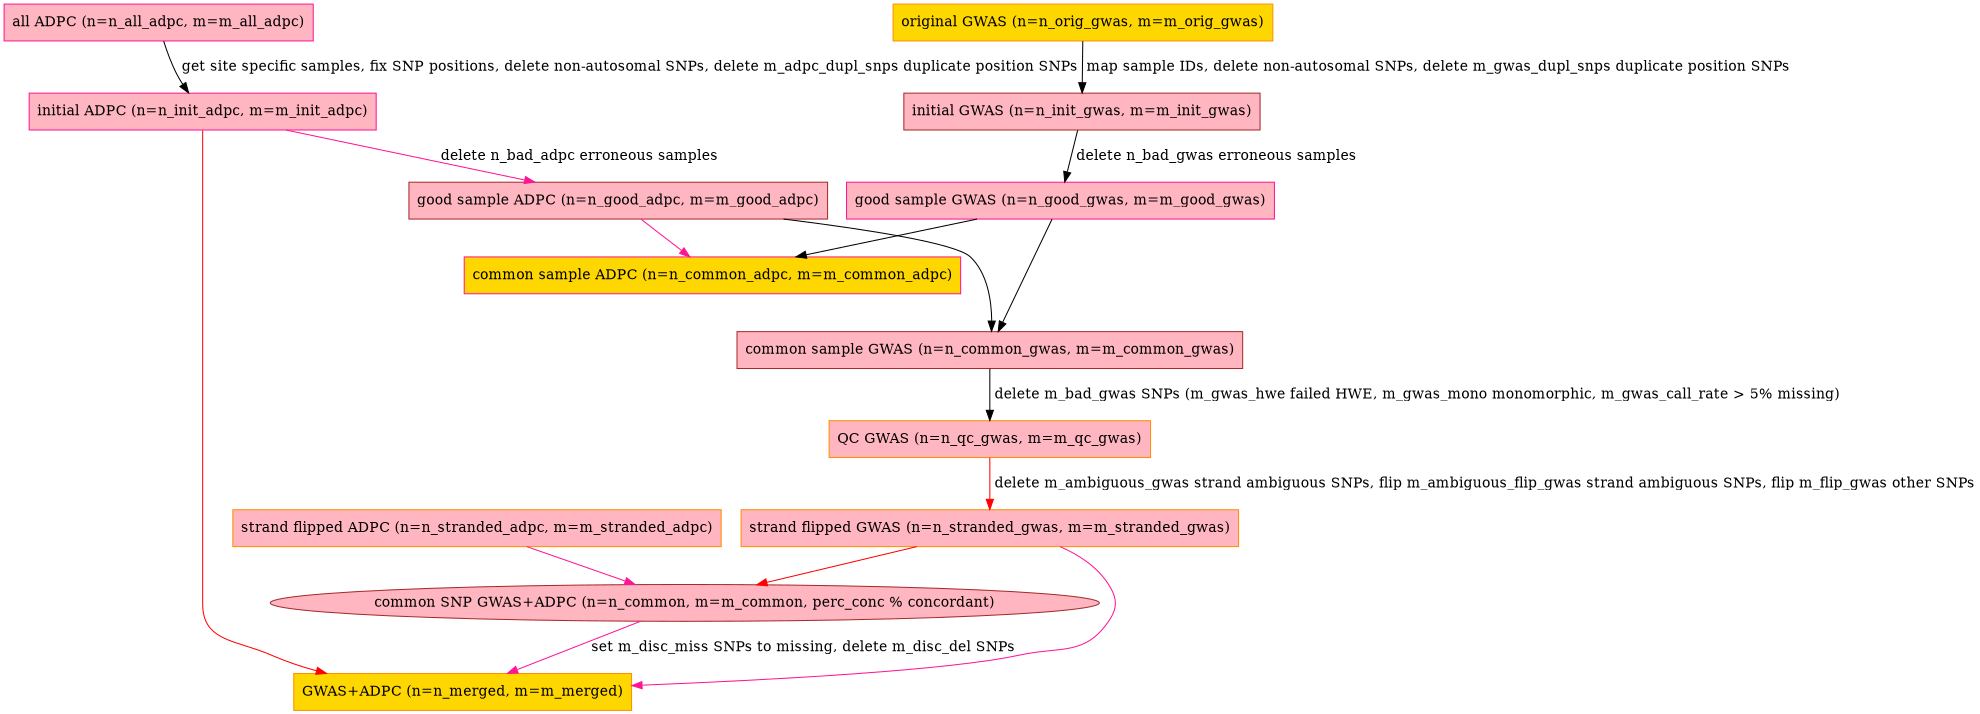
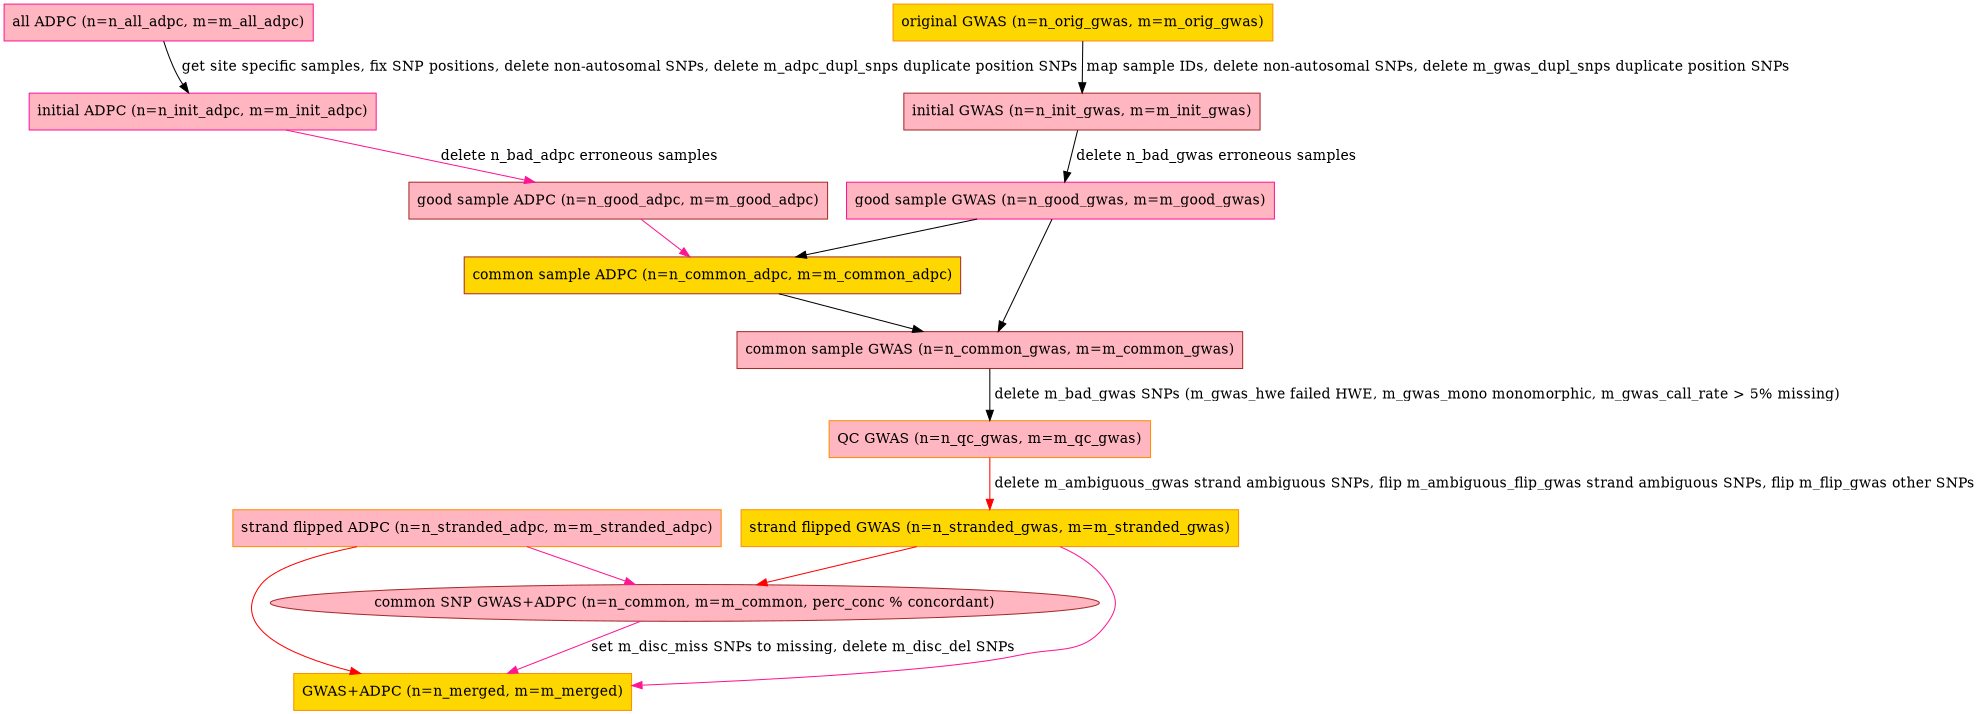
edge "good sample ADPC (n=n_good_adpc, m=m_good_adpc)" -> "common sample GWAS (n=n_common_gwas, m=m_common_gwas)": now "common sample ADPC (n=n_common_adpc, m=m_common_adpc)" -> "common sample GWAS (n=n_common_gwas, m=m_common_gwas)"
node "common sample ADPC (n=n_common_adpc, m=m_common_adpc)": color deeppink -> brown
edge "initial ADPC (n=n_init_adpc, m=m_init_adpc)" -> "GWAS+ADPC (n=n_merged, m=m_merged)": now "strand flipped ADPC (n=n_stranded_adpc, m=m_stranded_adpc)" -> "GWAS+ADPC (n=n_merged, m=m_merged)"
node "strand flipped GWAS (n=n_stranded_gwas, m=m_stranded_gwas)": fillcolor lightpink -> gold
